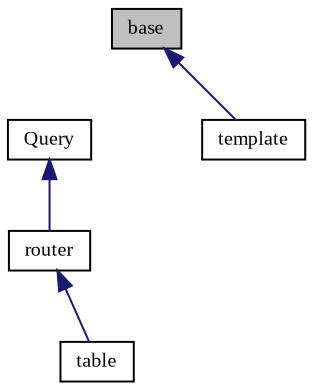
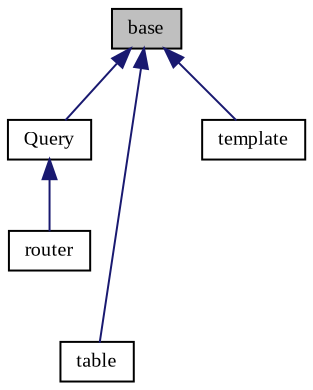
edge "Query" -> "base": added
edge "table" -> "router": now "table" -> "base"
